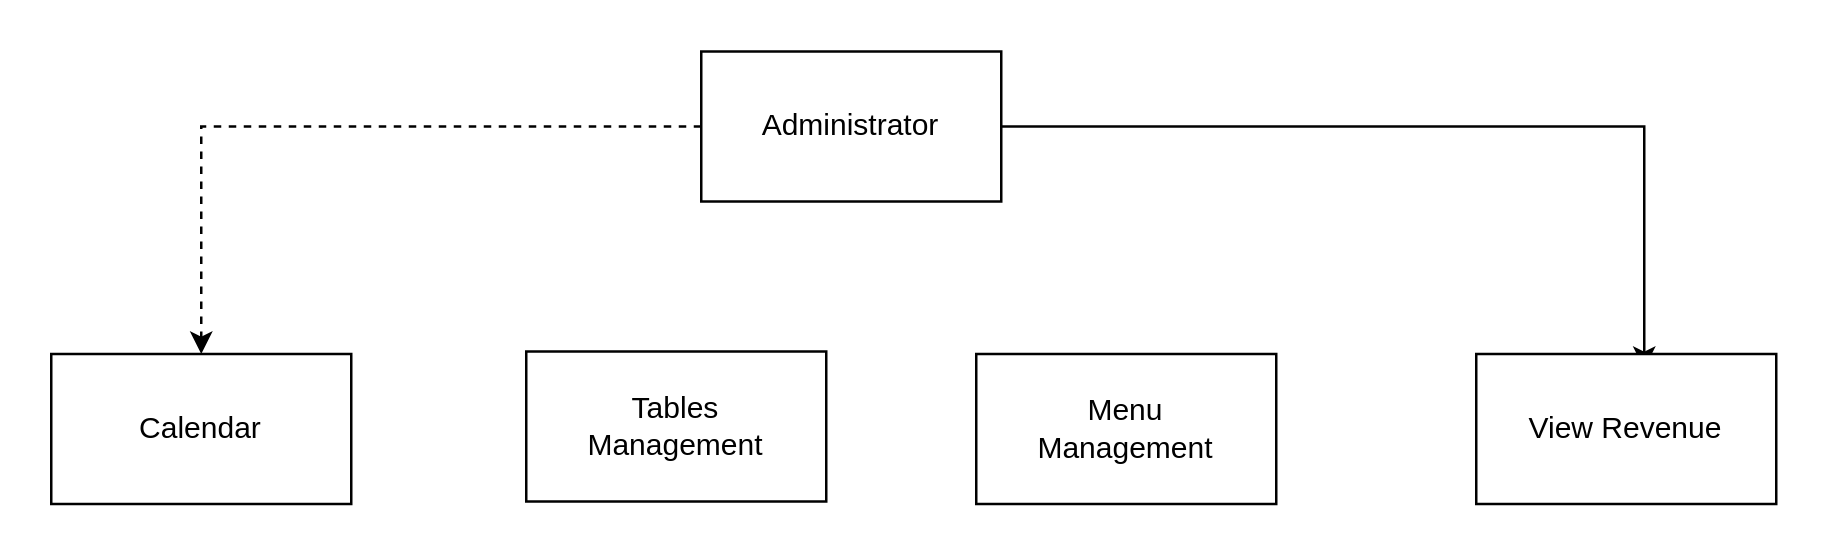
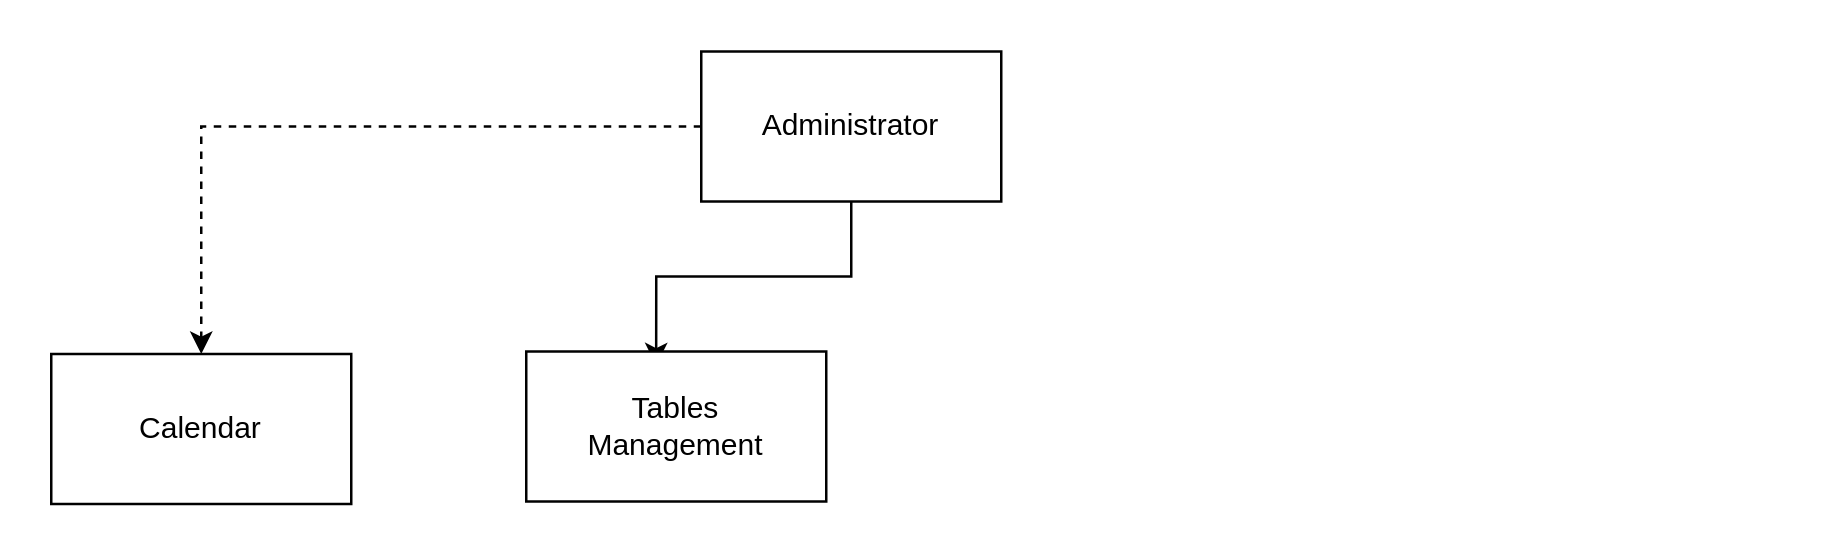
edge "Administrator" -> "View Revenue": removed
edge "Administrator" -> "Tables Management": added
node "Menu Management": removed
node "View Revenue": removed
